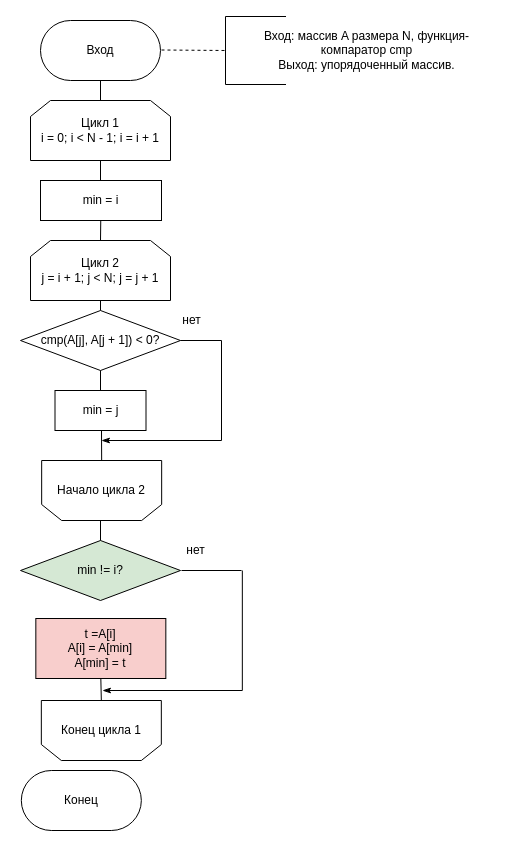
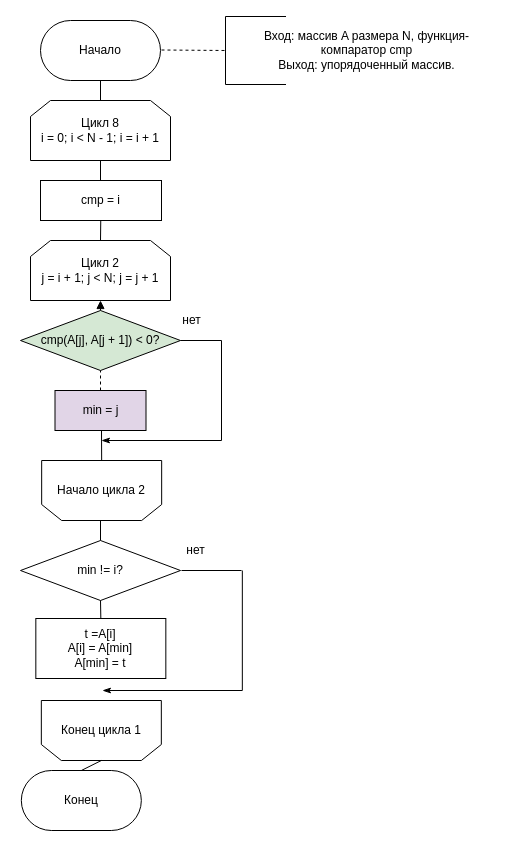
node "Вход": label "Вход" -> "Начало"
node "Цикл 1 i = 0; i < N - 1; i = i + 1": label "Цикл 1 i = 0; i < N - 1; i = i + 1" -> "Цикл 8 i = 0; i < N - 1; i = i + 1"
node "min = i": label "min = i" -> "cmp = i"
edge "Цикл 2 j = i + 1; j < N; j = j + 1" -- "сmp(A[j], A[j + 1]) < 0?": arrowhead none -> block
node "сmp(A[j], A[j + 1]) < 0?": fillcolor #ffffff -> #d5e8d4
edge "сmp(A[j], A[j + 1]) < 0?" -- "min = j": style solid -> dashed
node "min = j": fillcolor #ffffff -> #e1d5e7
node "min != i?": fillcolor #d5e8d4 -> #ffffff
edge "min != i?" -- "t =A[i] A[i] = A[min] A[min] = t": added
node "t =A[i] A[i] = A[min] A[min] = t": fillcolor #f8cecc -> #ffffff
edge "t =A[i] A[i] = A[min] A[min] = t" -- "Конец цикла 1": removed
edge "Конец цикла 1" -- "Конец": added
